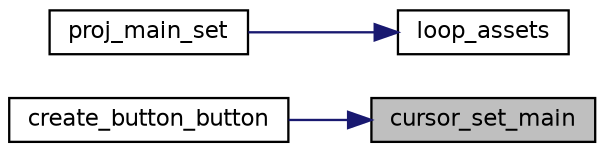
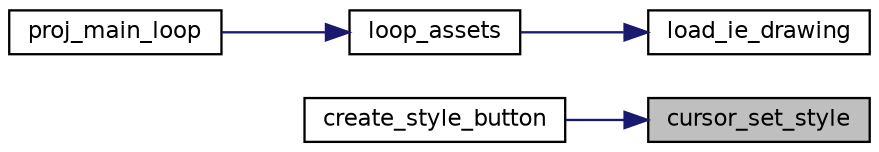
node "proj_main_set": label "proj_main_set" -> "proj_main_loop"
node "load_ie_drawing": added
node "create_button_button": label "create_button_button" -> "create_style_button"
node "cursor_set_main": label "cursor_set_main" -> "cursor_set_style"
